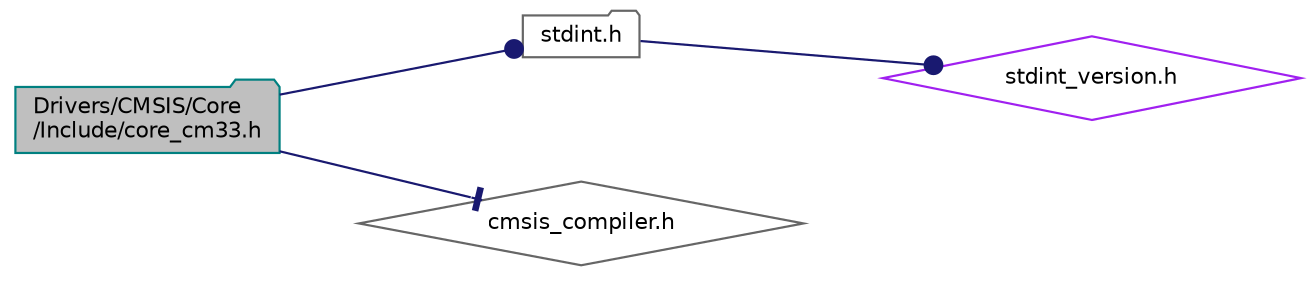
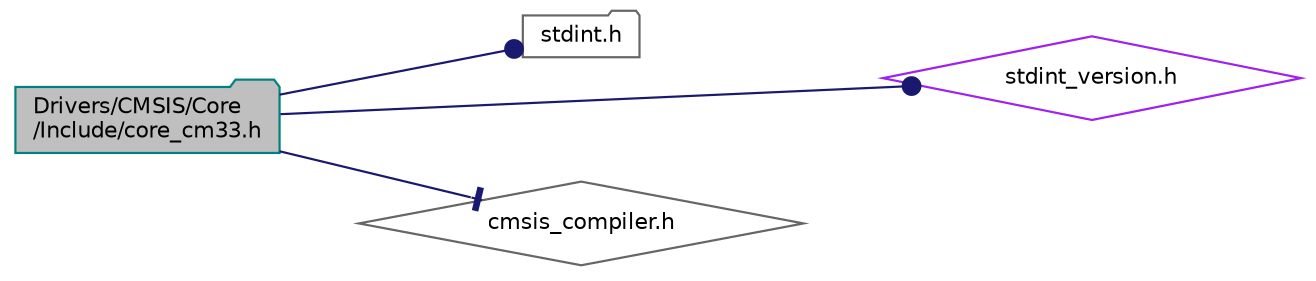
edge "stdint.h" -> "stdint_version.h": now "Drivers/CMSIS/Core /Include/core_cm33.h" -> "stdint_version.h"
